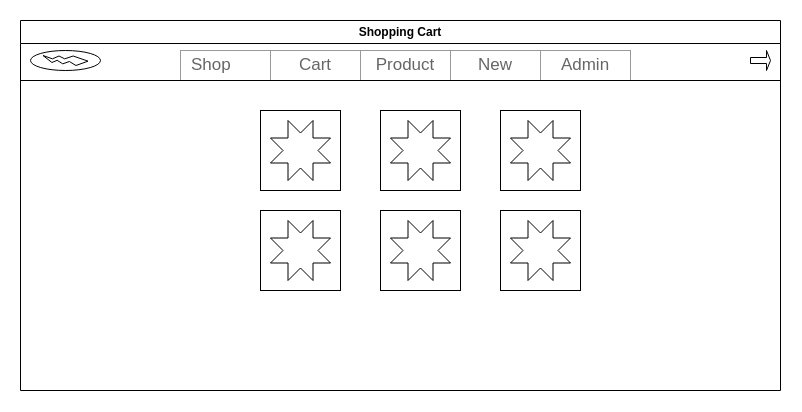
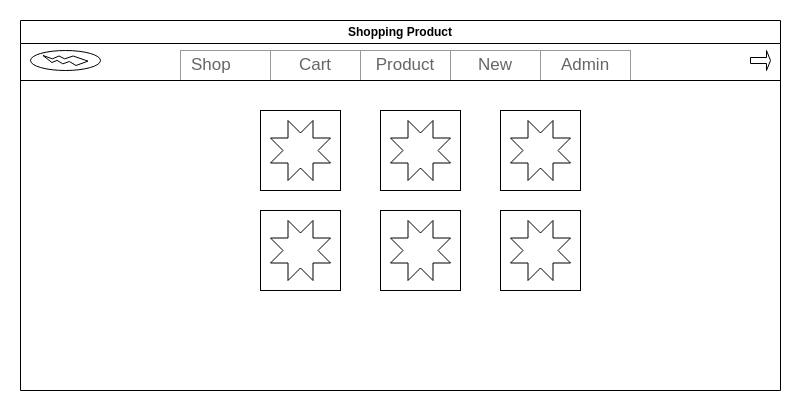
node "Shopping Cart": label "Shopping Cart" -> "Shopping Product"
